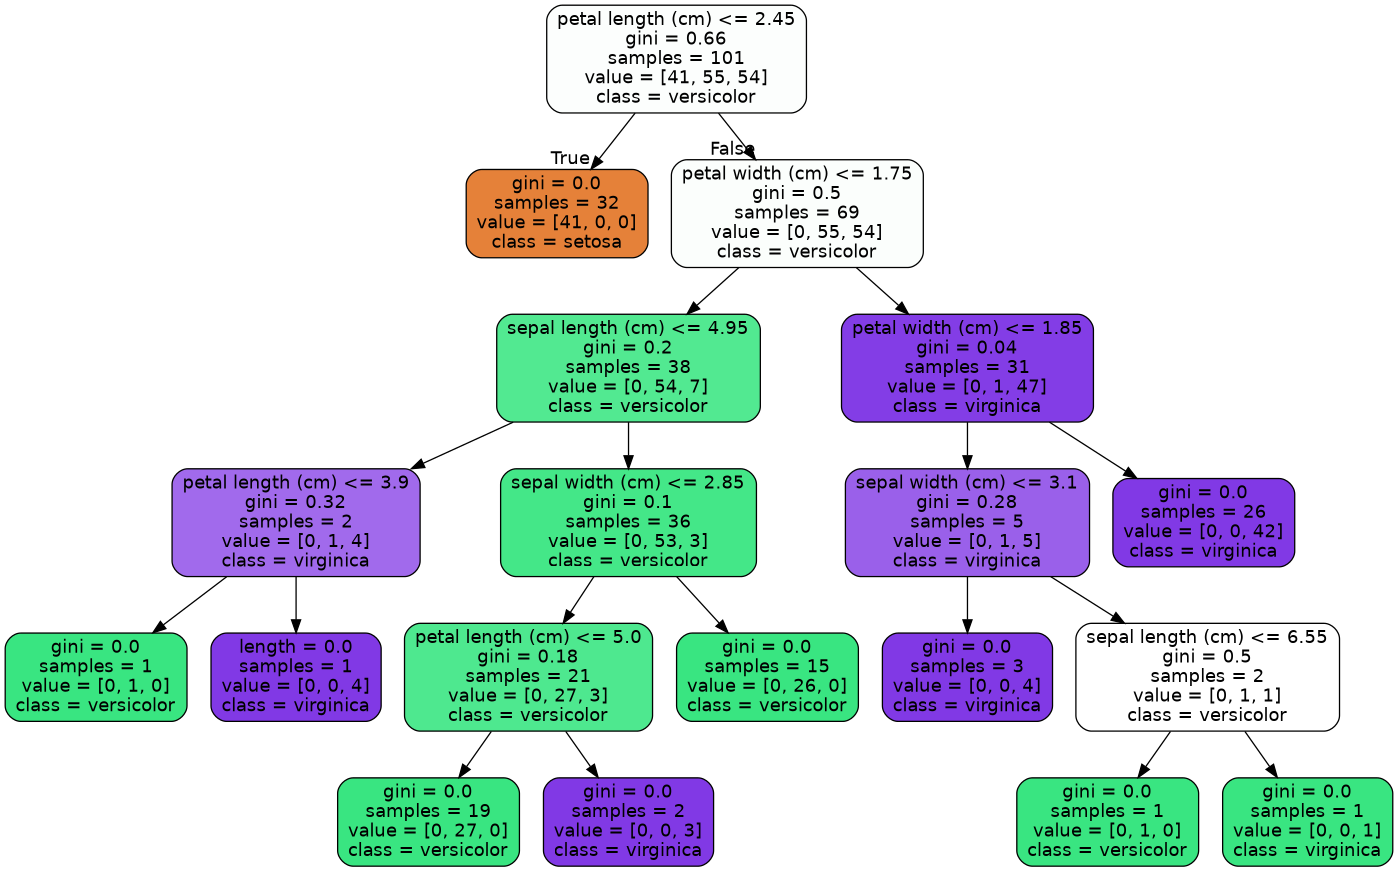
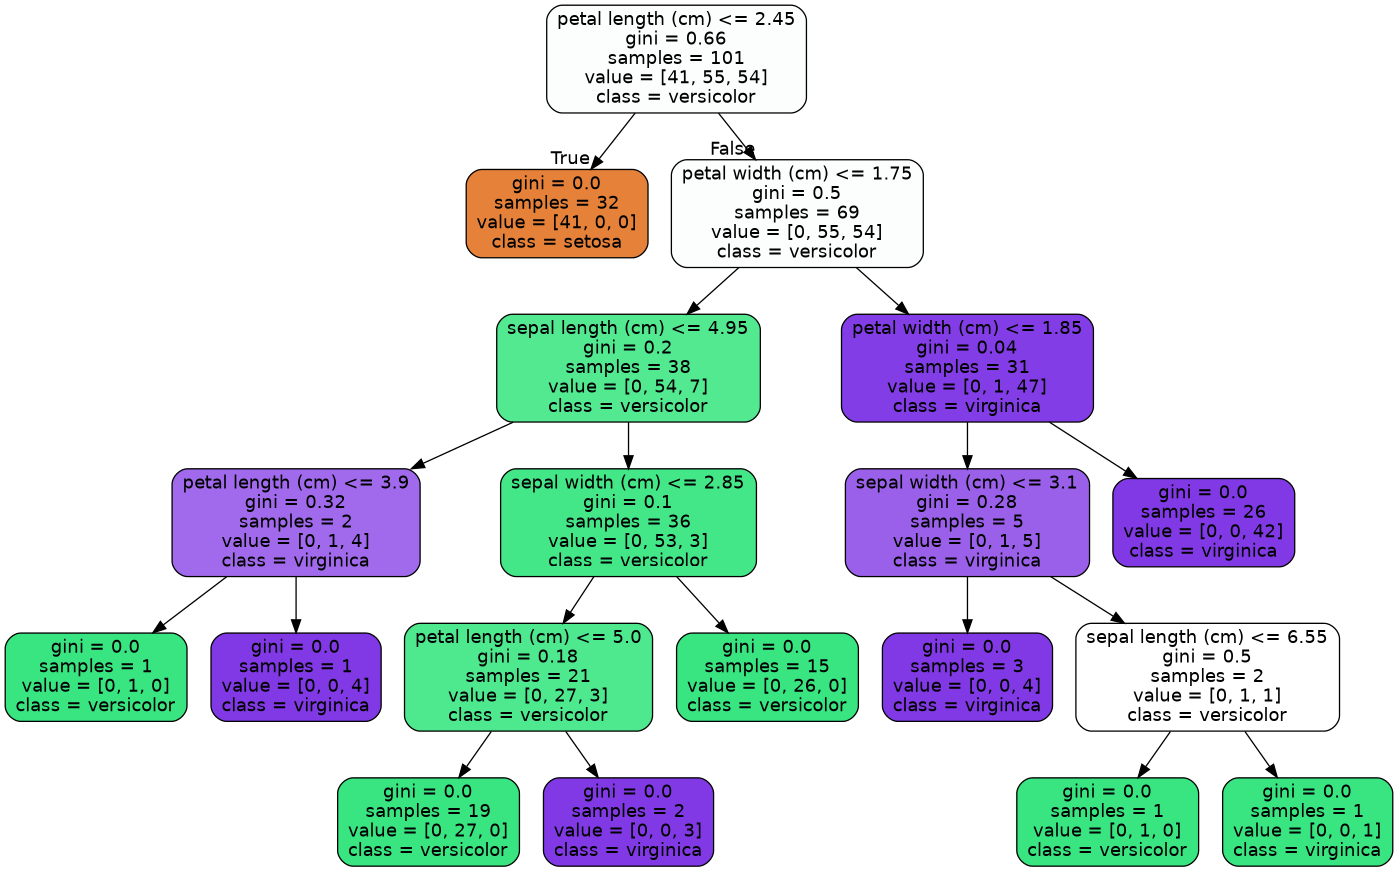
node "length = 0.0 samples = 1 value = [0, 0, 4] class = virginica": label "length = 0.0 samples = 1 value = [0, 0, 4] class = virginica" -> "gini = 0.0 samples = 1 value = [0, 0, 4] class = virginica"
